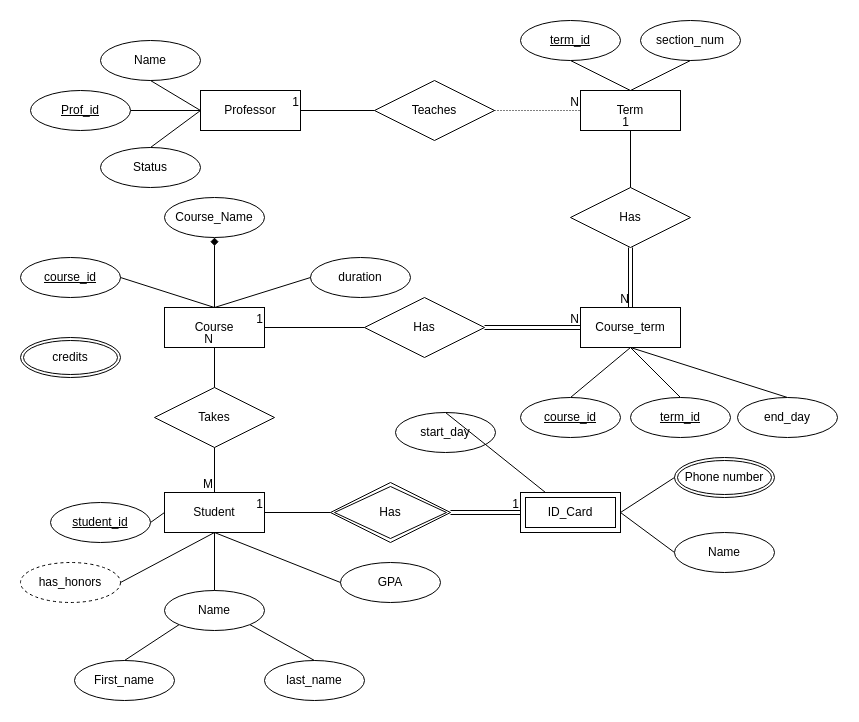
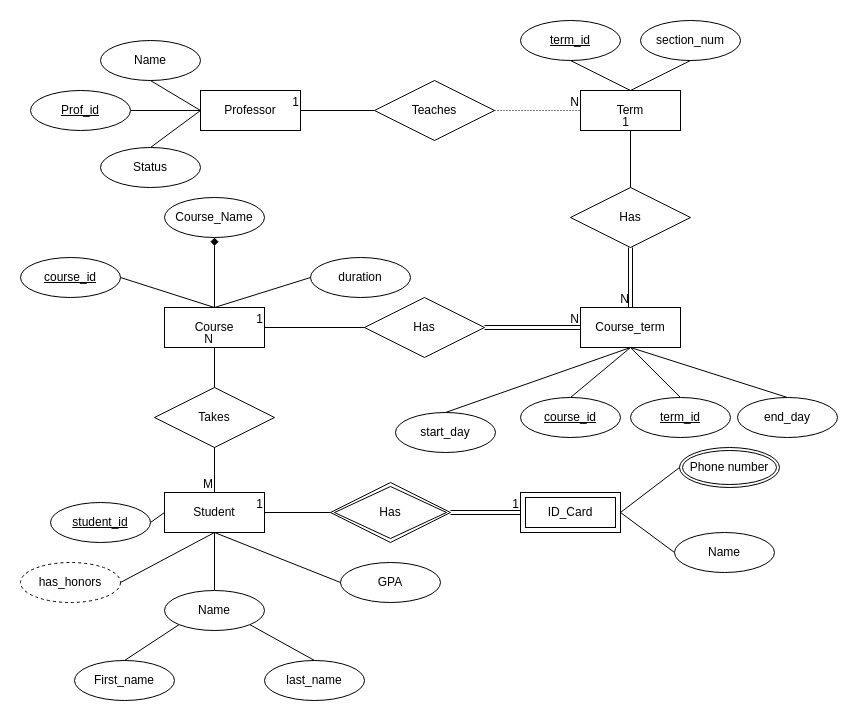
node "credits": removed
edge "start_day" -- "ID_Card": now "start_day" -- "Course_term"
node "Phone number": moved (725, 478) -> (730, 468)
